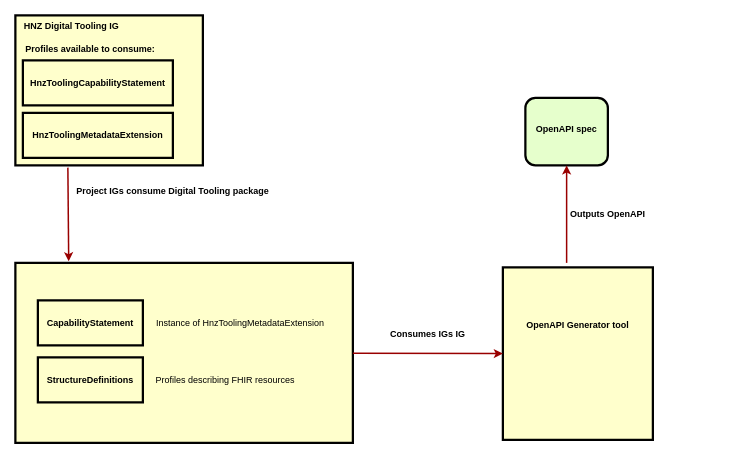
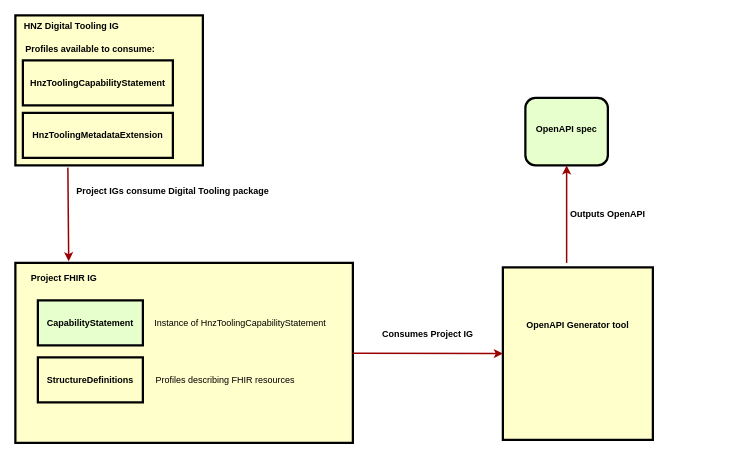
node "Project FHIR IG": added
node "CapabilityStatement": fillcolor #ffffcc -> #e6ffcc
node "Instance of HnzToolingMetadataExtension": label "Instance of HnzToolingMetadataExtension" -> "Instance of HnzToolingCapabilityStatement"
node "Consumes IGs IG": label "Consumes IGs IG" -> "Consumes Project IG"
